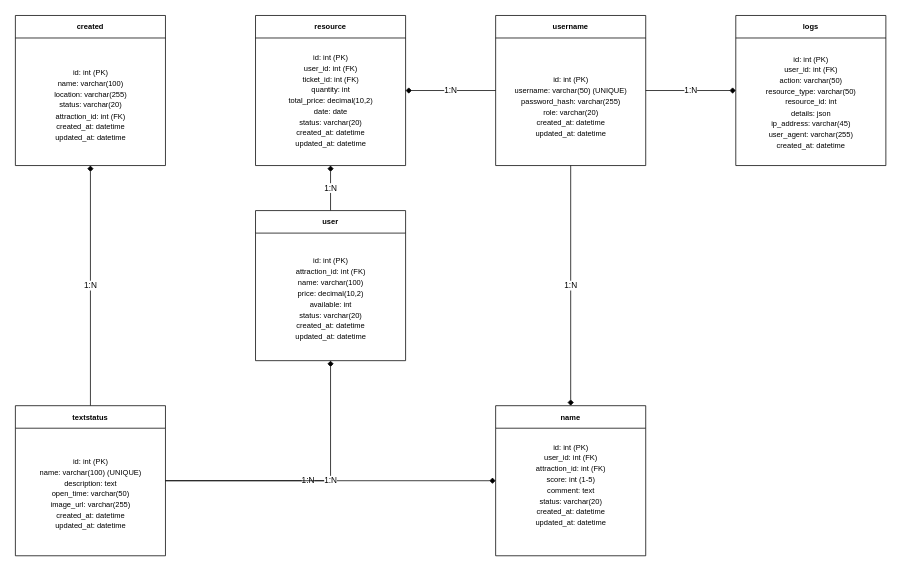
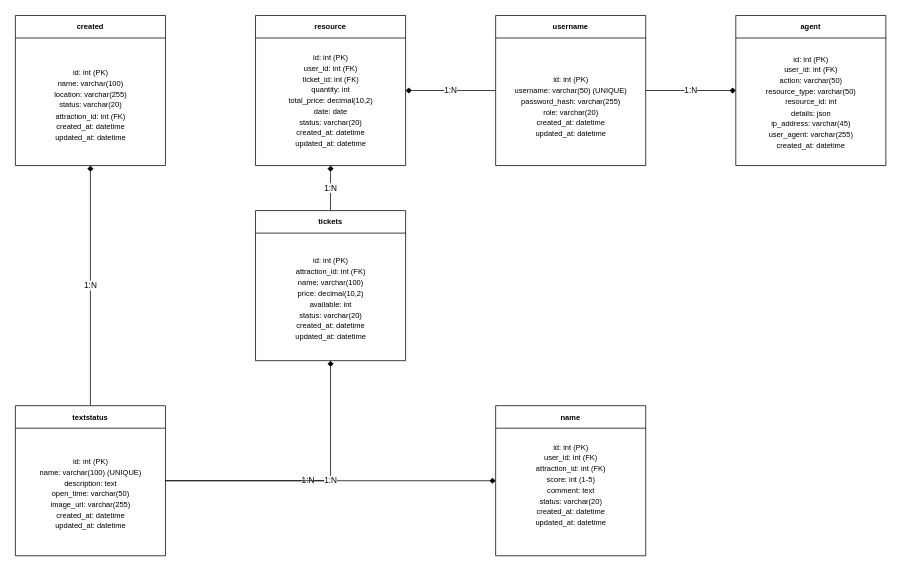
node "logs": label "logs" -> "agent"
node "user": label "user" -> "tickets"
edge "username" -> "name": removed, label "1:N"
